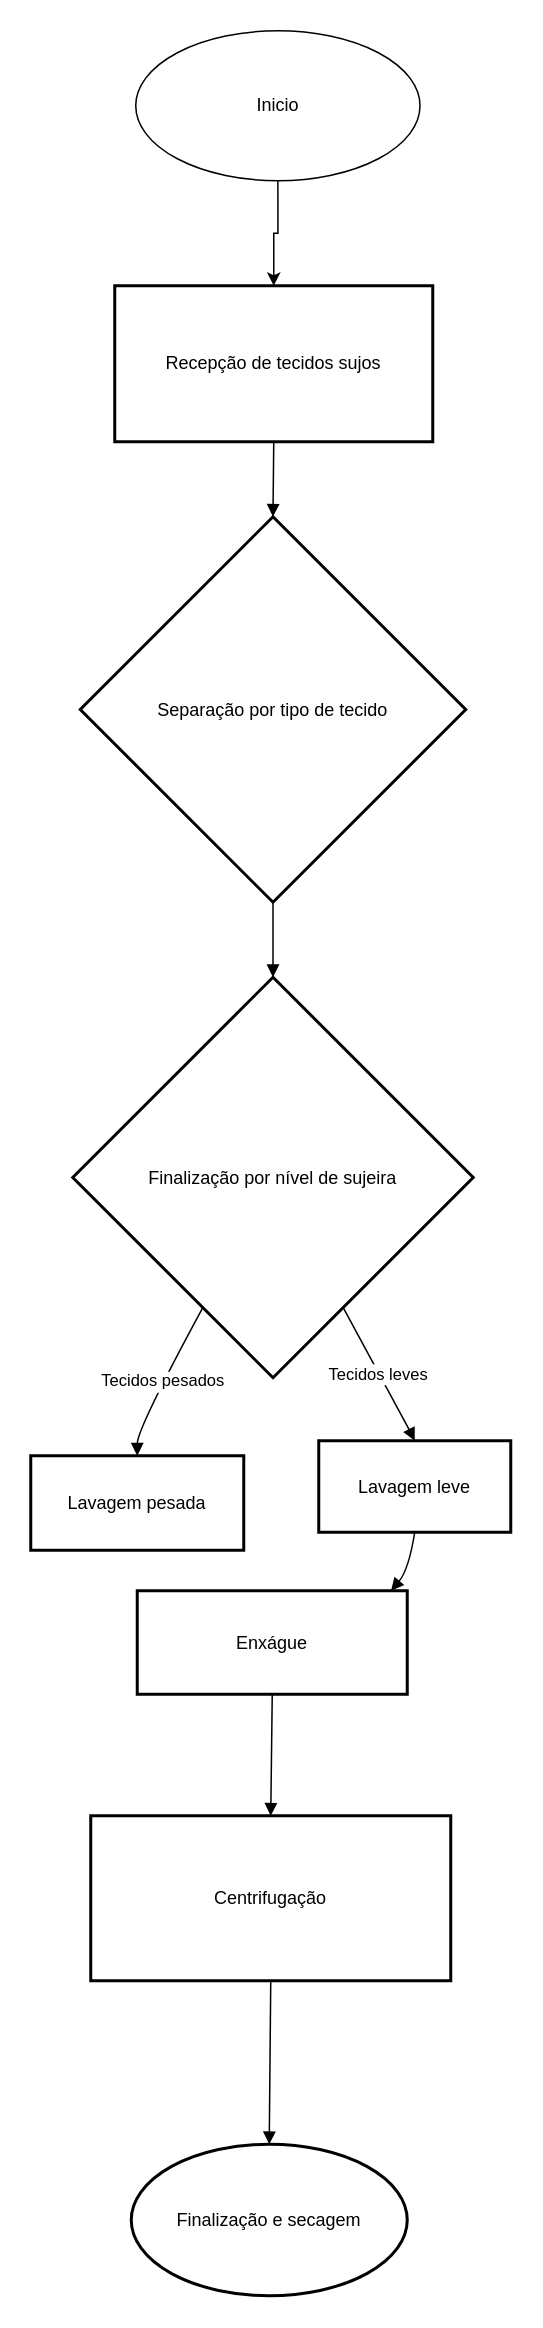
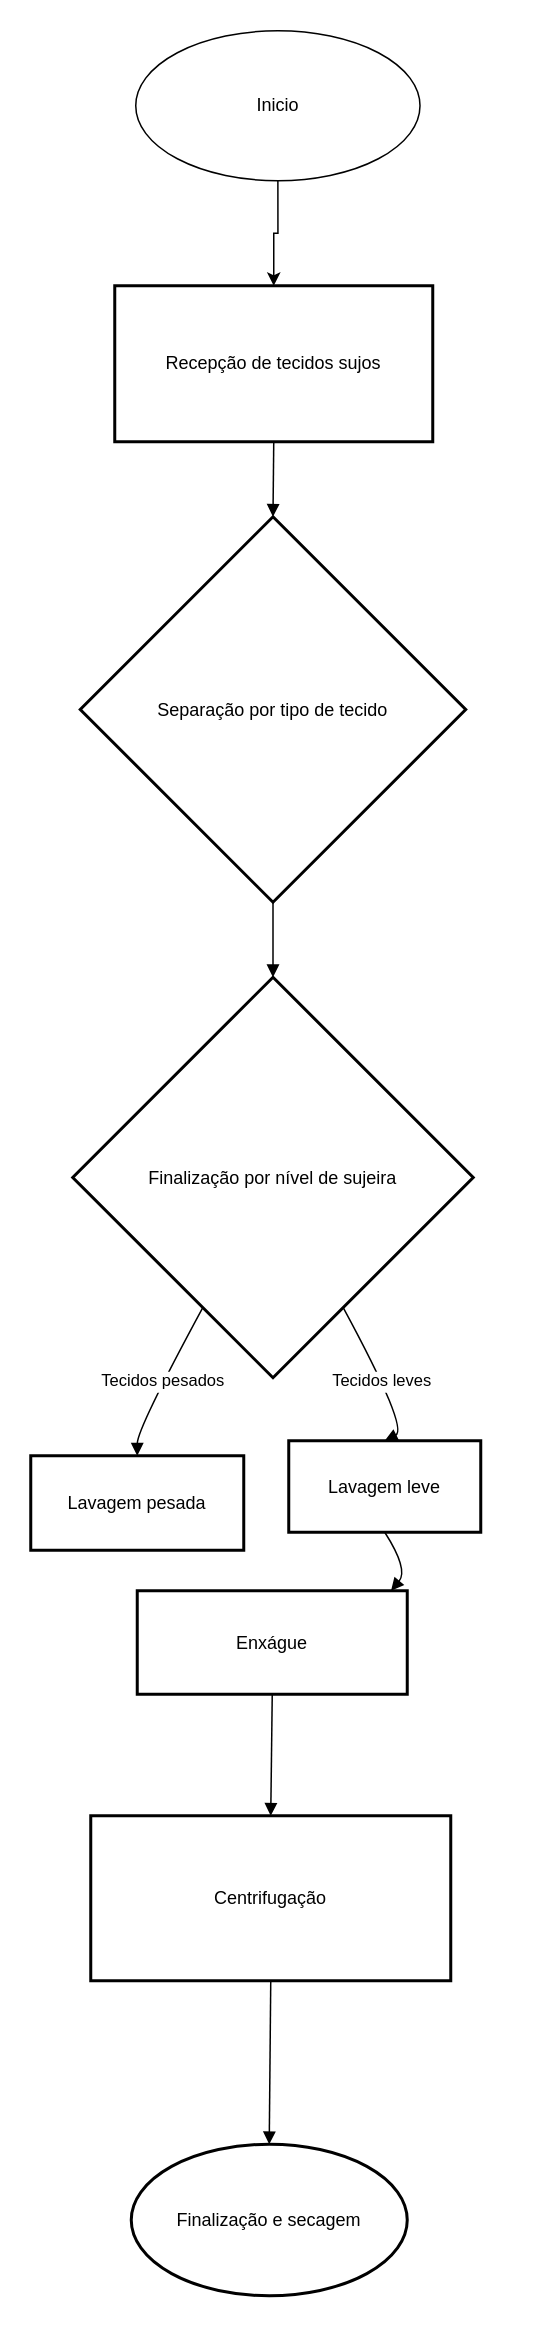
node "Lavagem leve": moved (415, 1487) -> (385, 1487)
